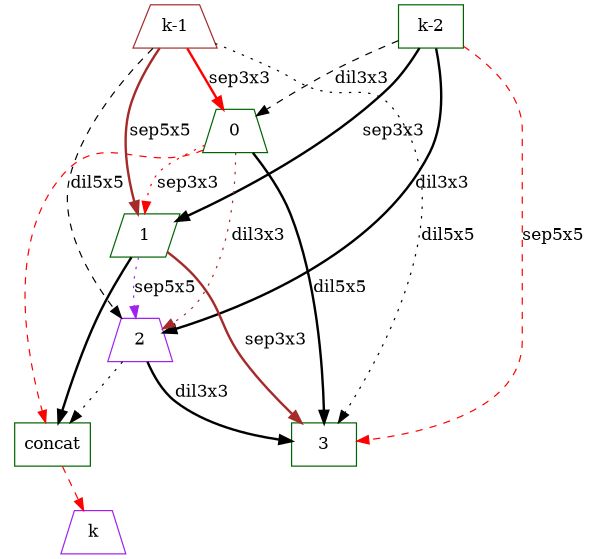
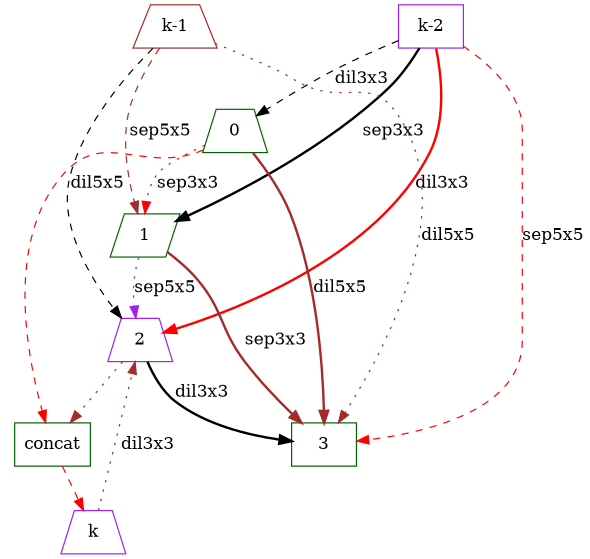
node "k-2": color darkgreen -> purple
edge "k-1" -> "0": removed, label "sep3x3"
edge "k-1" -> "1": style bold -> dashed
edge "k-1" -> "3": color black -> brown
edge "k-2" -> "2": color black -> red
edge "0" -> "2": now "k" -> "2"
edge "0" -> "3": color black -> brown
edge "1" -> "concat": removed
edge "2" -> "concat": color black -> brown
